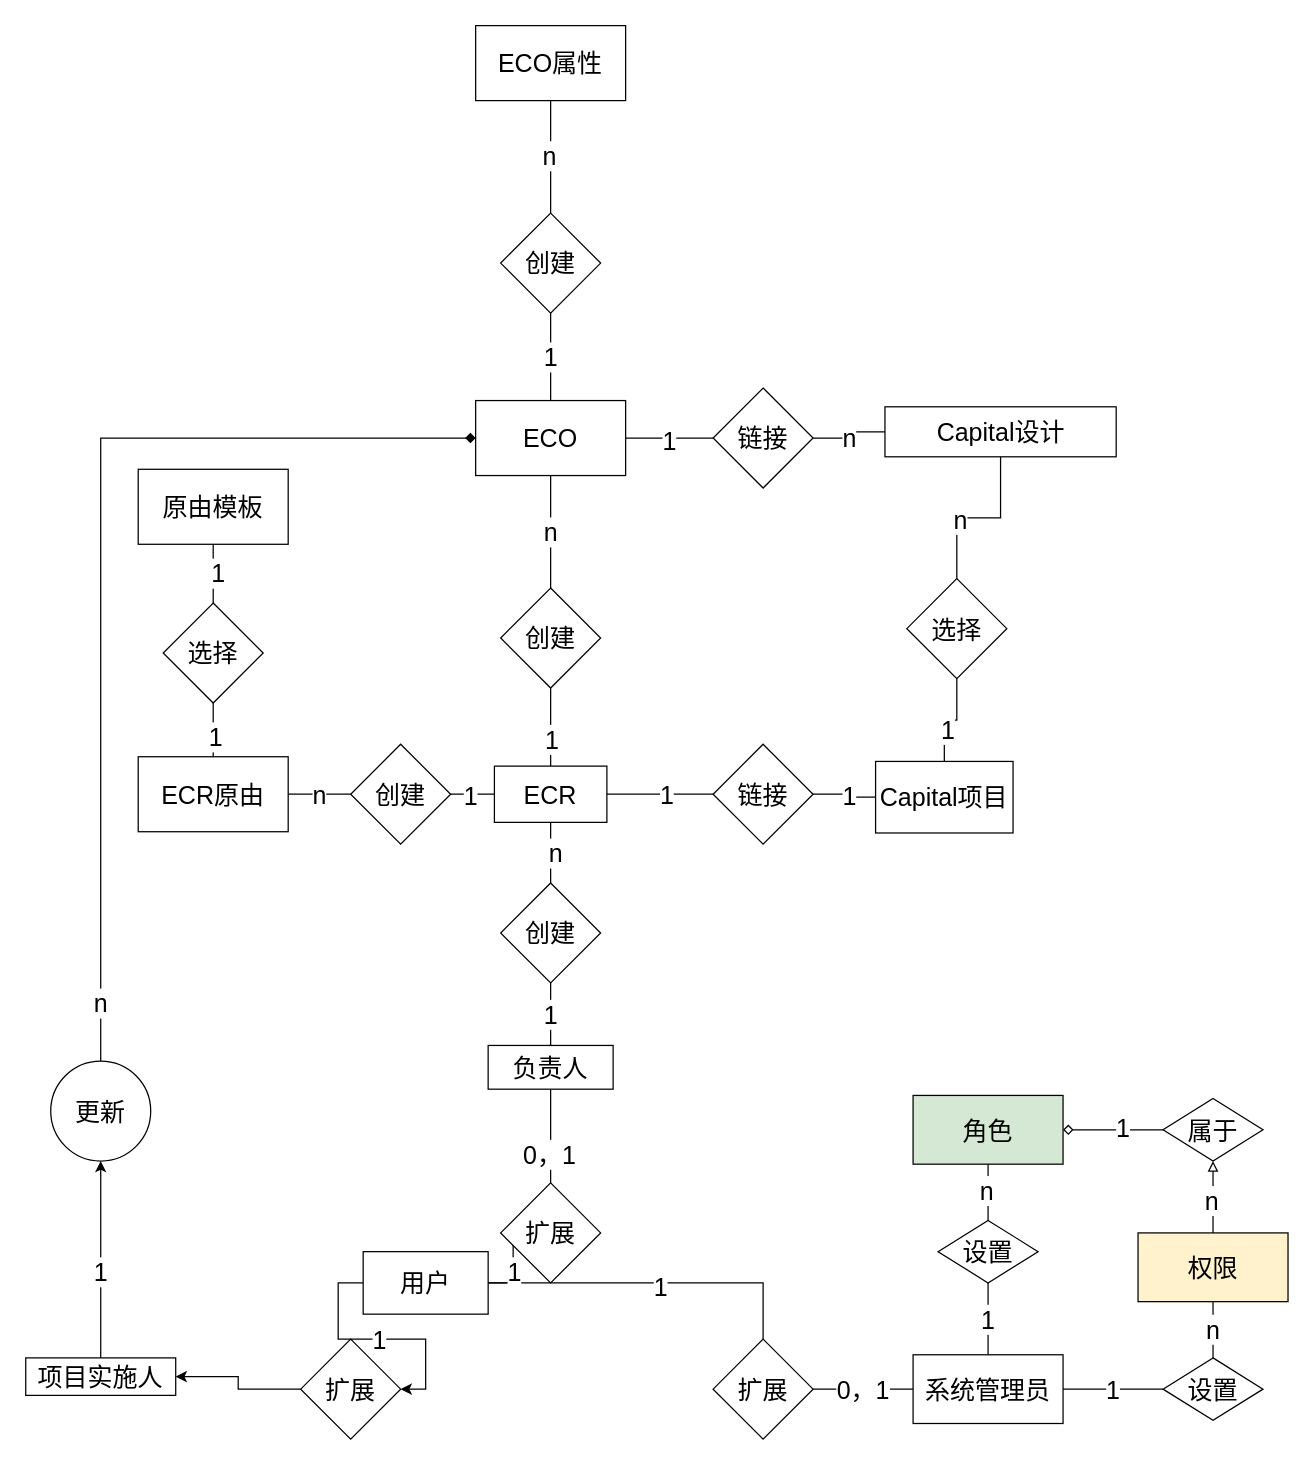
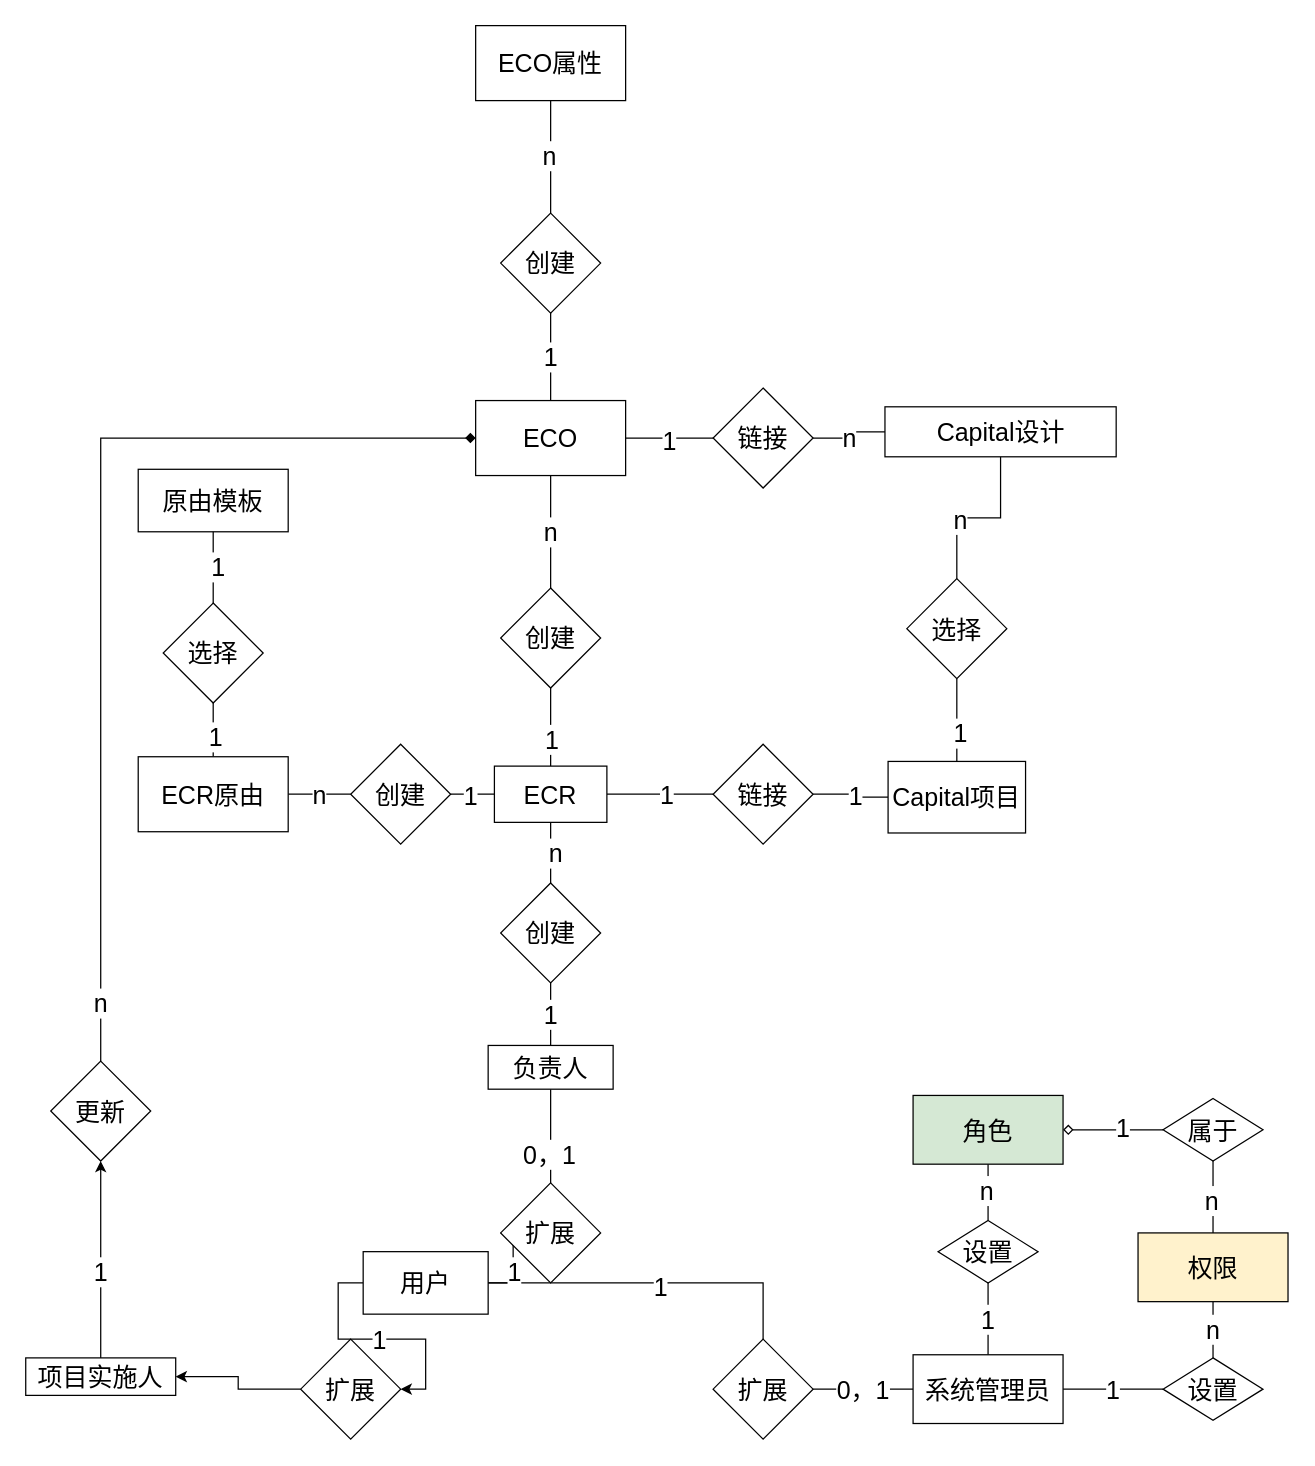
node "原由模板": size 150x75 -> 150x63
node "Capital项目": moved (944, 797) -> (957, 797)
node "更新": shape ellipse -> diamond
edge "权限" -> "属于": arrowhead block -> none
